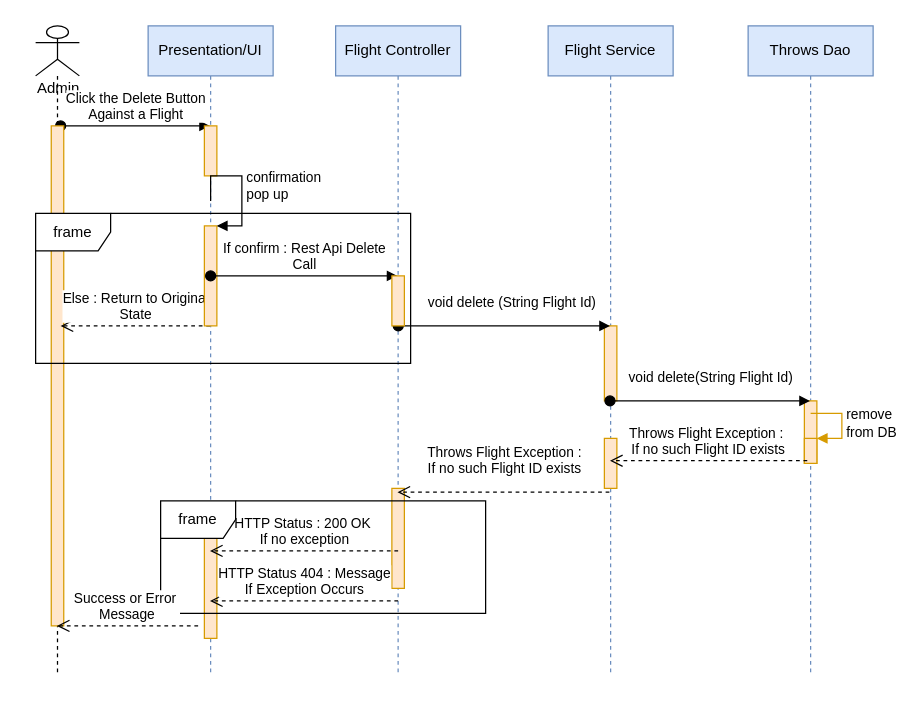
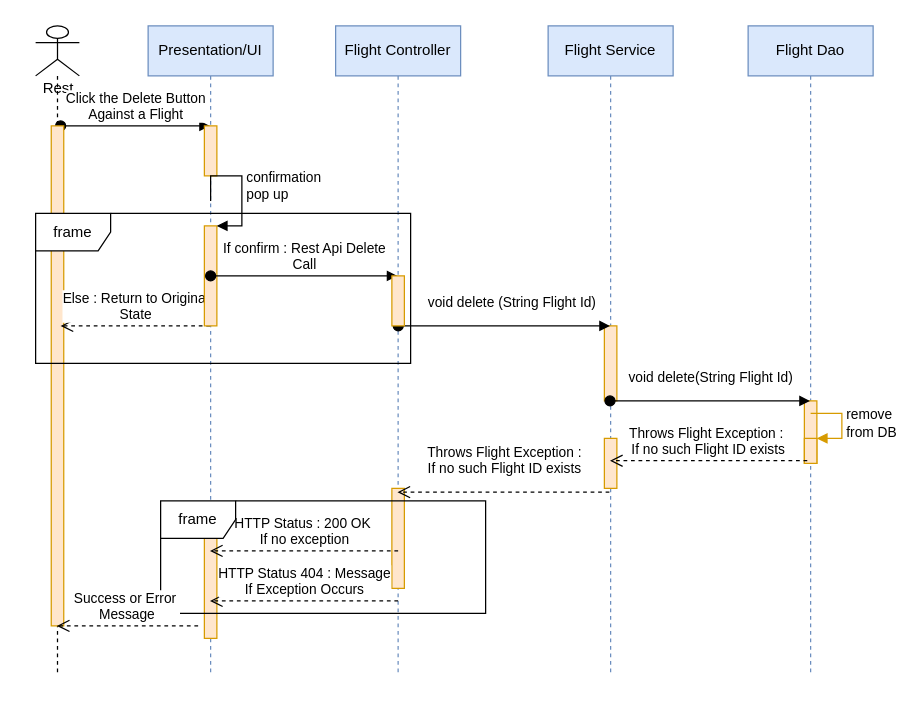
node "Throws Dao": label "Throws Dao" -> "Flight Dao"
node "Admin": label "Admin" -> "Rest"
